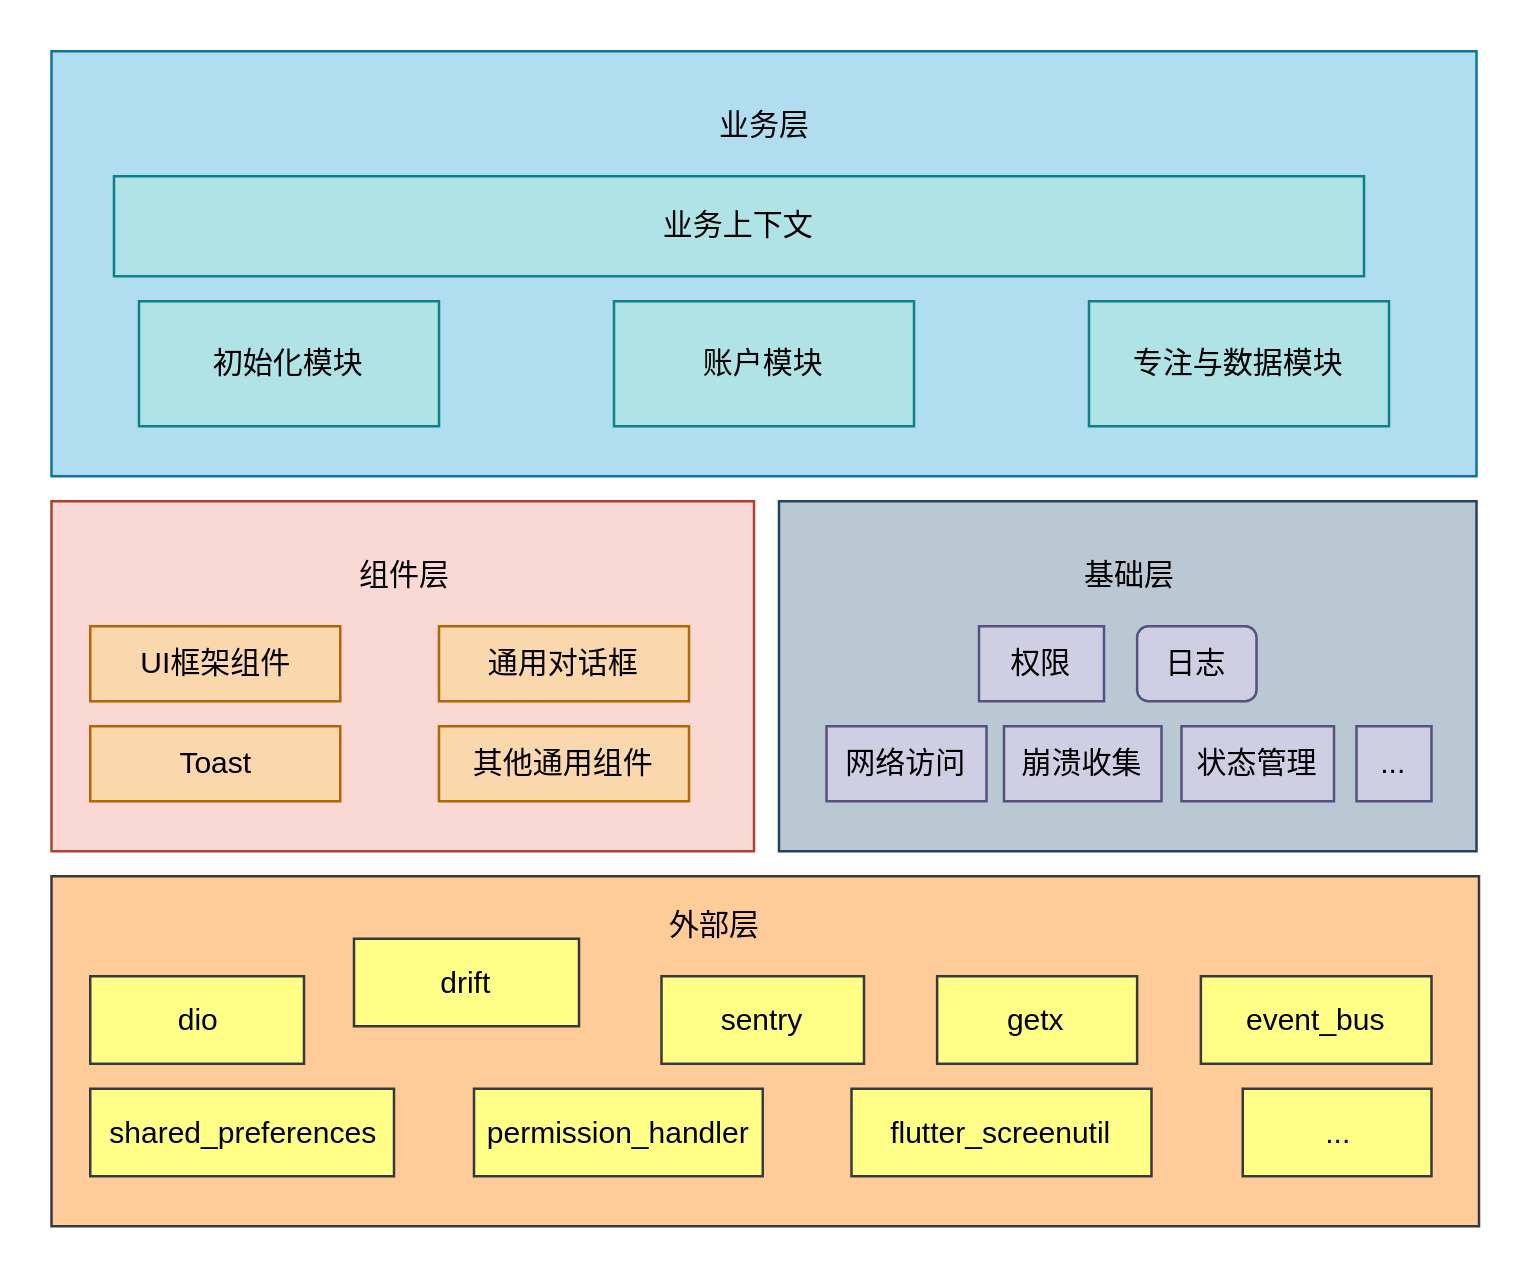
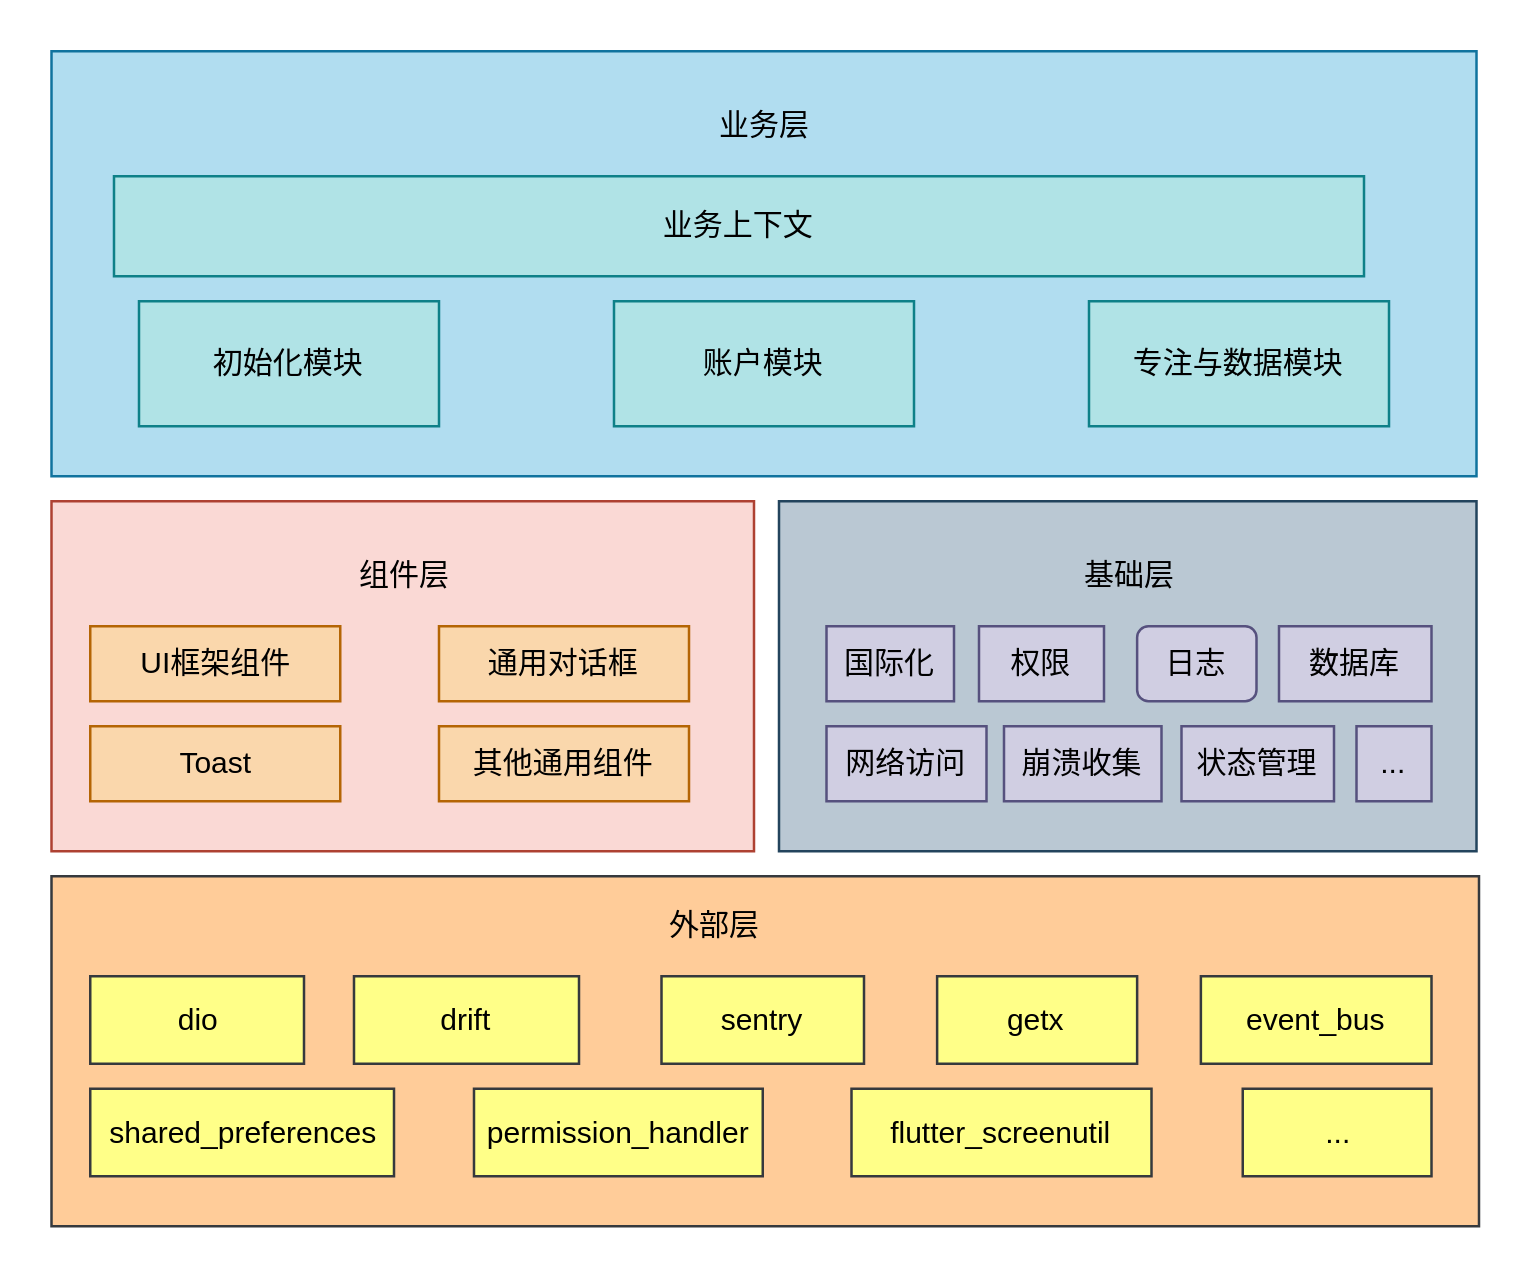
node "国际化": added
node "数据库": added
node "drift": moved (466, 983) -> (466, 1020)
